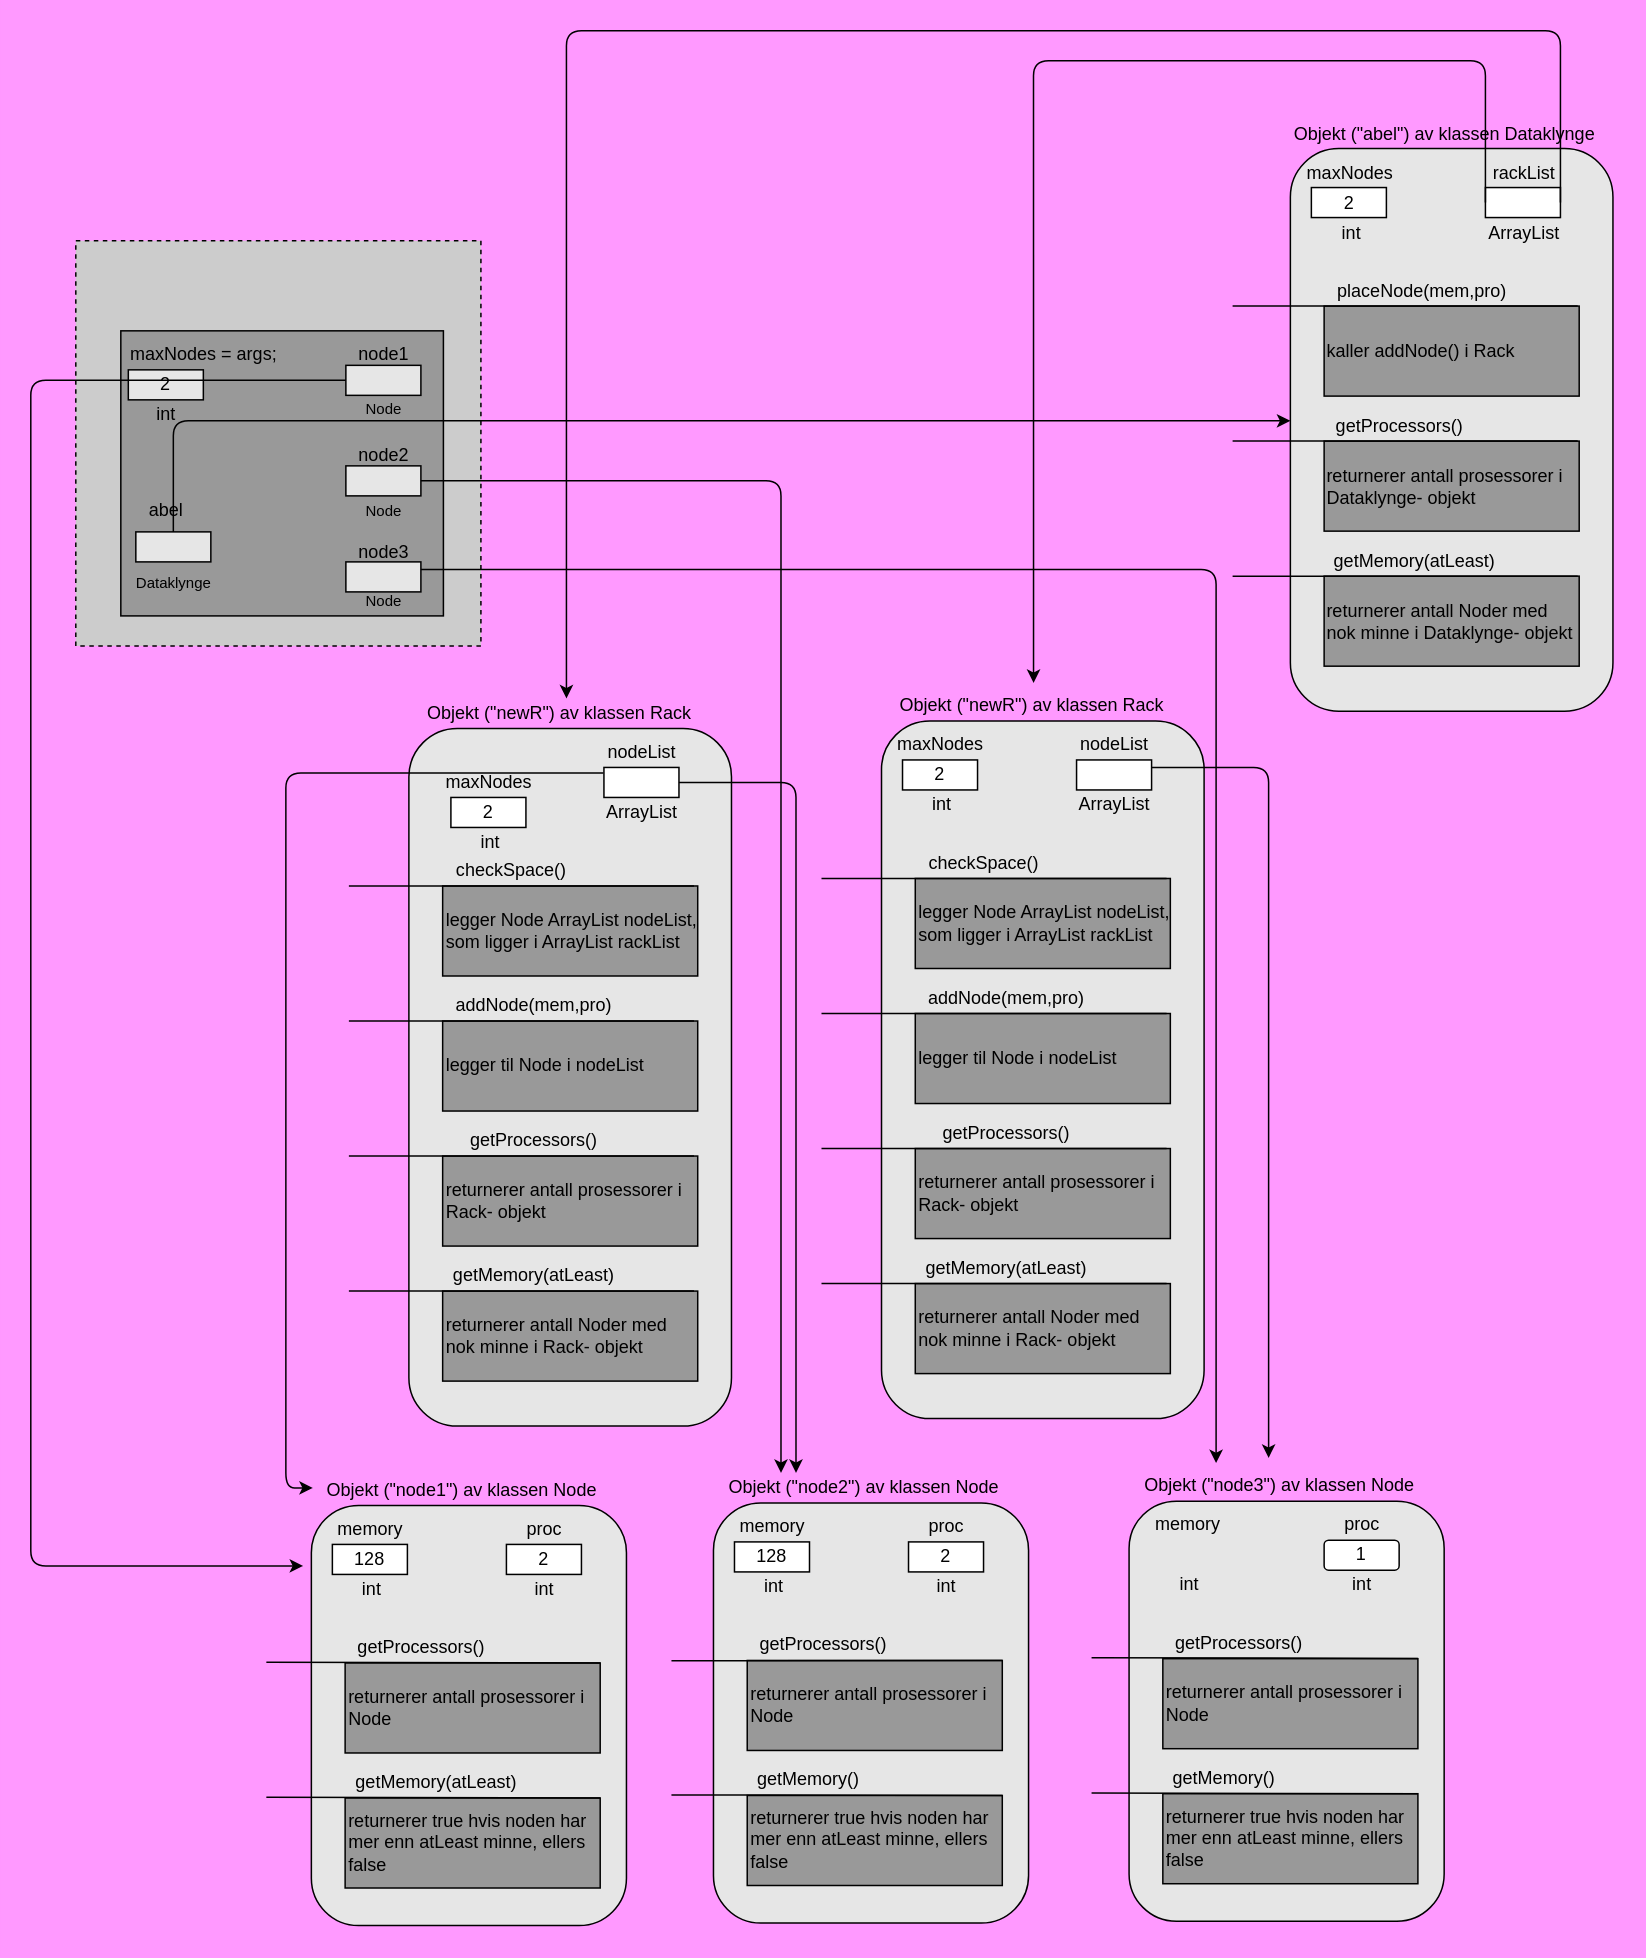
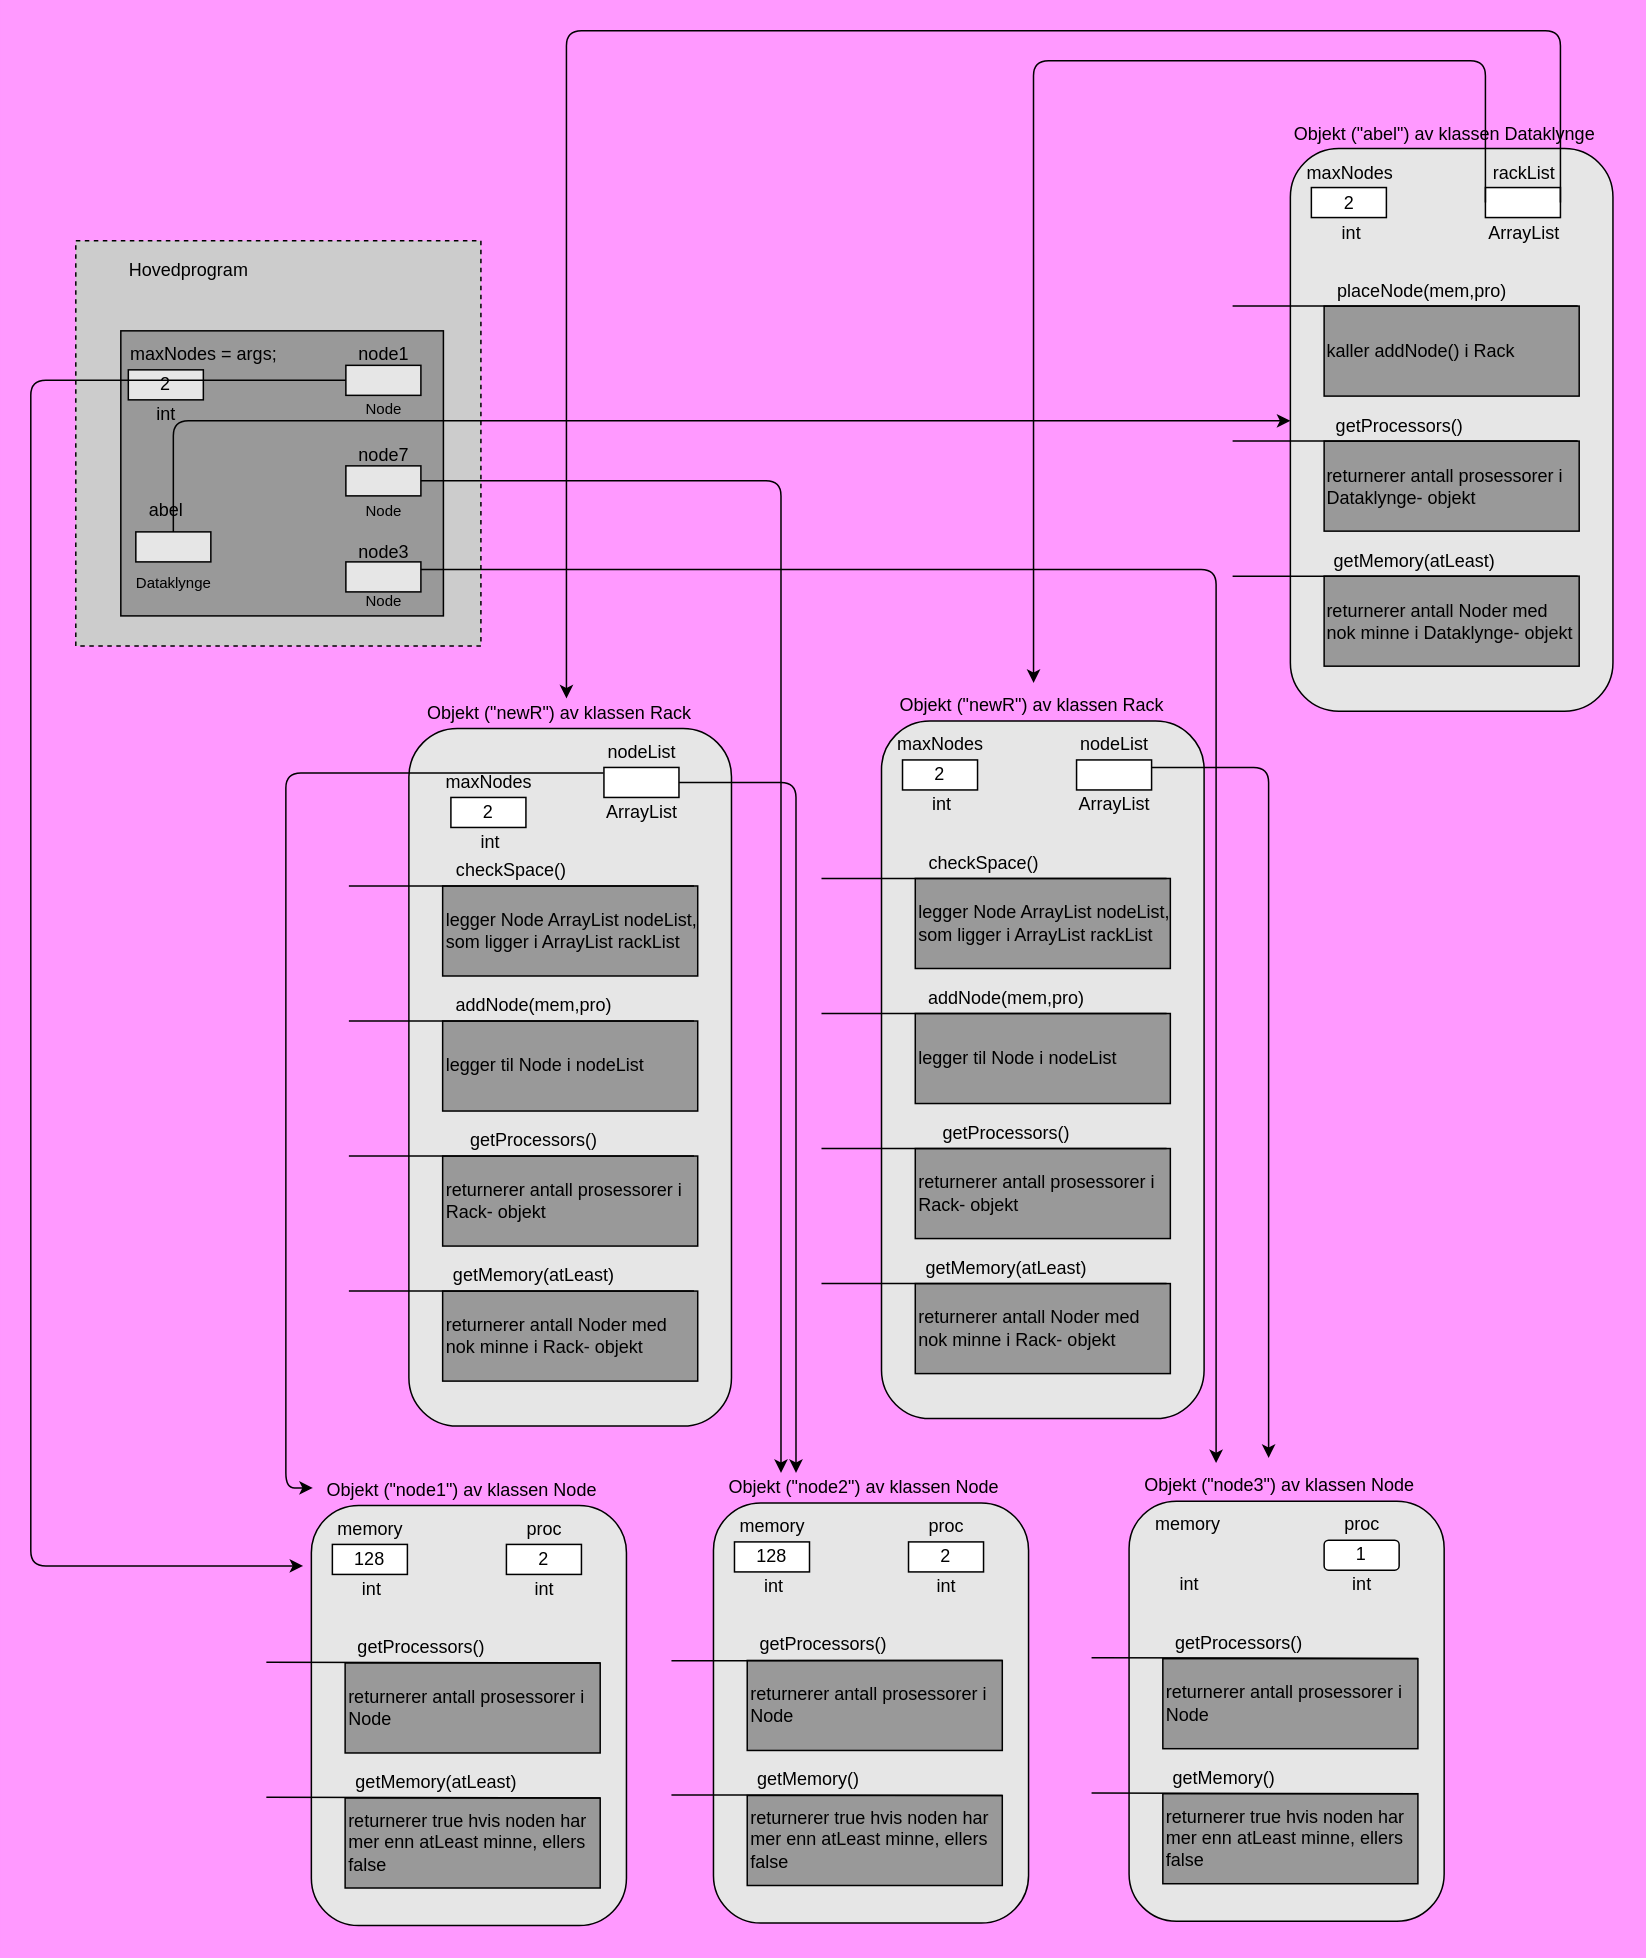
node "Hovedprogram": added
node "node2": label "node2" -> "node7"
